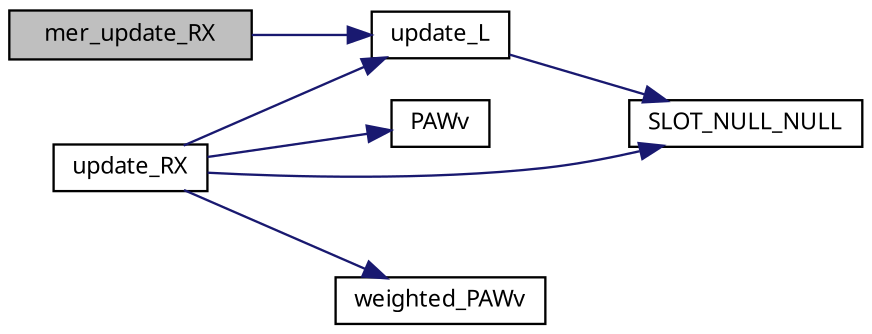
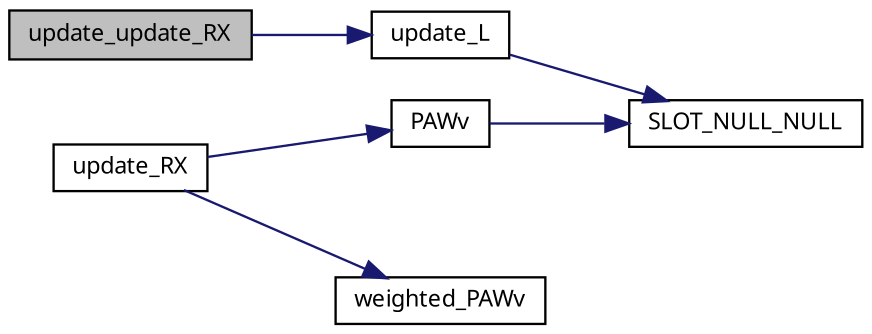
node "mer_update_RX": label "mer_update_RX" -> "update_update_RX"
edge "update_RX" -> "update_L": removed
edge "update_RX" -> "SLOT_NULL_NULL": now "PAWv" -> "SLOT_NULL_NULL"
